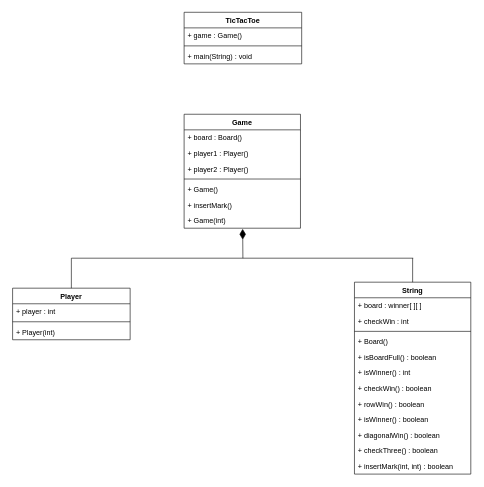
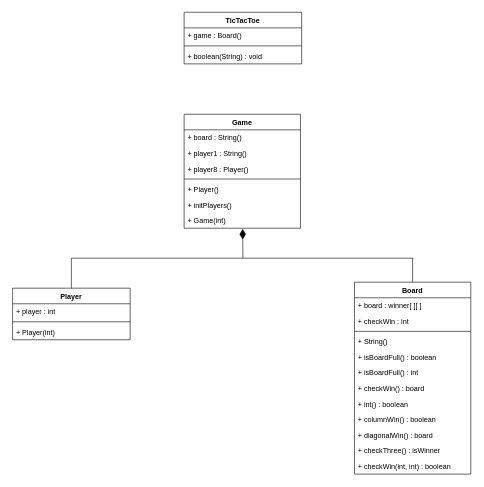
node "+ game : Game()": label "+ game : Game()" -> "+ game : Board()"
node "+ main(String) : void": label "+ main(String) : void" -> "+ boolean(String) : void"
node "+ board : Board()": label "+ board : Board()" -> "+ board : String()"
node "+ player1 : Player()": label "+ player1 : Player()" -> "+ player1 : String()"
node "+ player2 : Player()": label "+ player2 : Player()" -> "+ player8 : Player()"
node "+ Game()": label "+ Game()" -> "+ Player()"
node "+ insertMark()": label "+ insertMark()" -> "+ initPlayers()"
node "String": label "String" -> "Board"
node "+ Board()": label "+ Board()" -> "+ String()"
node "+ isWinner() : int": label "+ isWinner() : int" -> "+ isBoardFull() : int"
node "+ checkWin() : boolean": label "+ checkWin() : boolean" -> "+ checkWin() : board"
node "+ rowWin() : boolean": label "+ rowWin() : boolean" -> "+ int() : boolean"
node "+ isWinner() : boolean": label "+ isWinner() : boolean" -> "+ columnWin() : boolean"
node "+ diagonalWin() : boolean": label "+ diagonalWin() : boolean" -> "+ diagonalWin() : board"
node "+ checkThree() : boolean": label "+ checkThree() : boolean" -> "+ checkThree() : isWinner"
node "+ insertMark(int, int) : boolean": label "+ insertMark(int, int) : boolean" -> "+ checkWin(int, int) : boolean"
